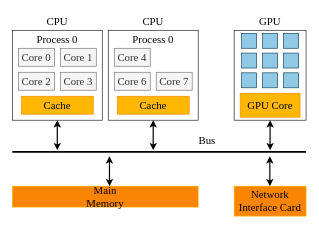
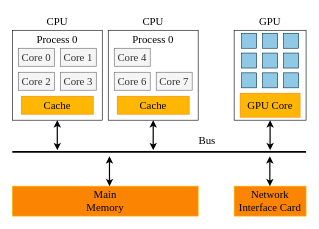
node "Main Memory": size 186x21 -> 186x30
